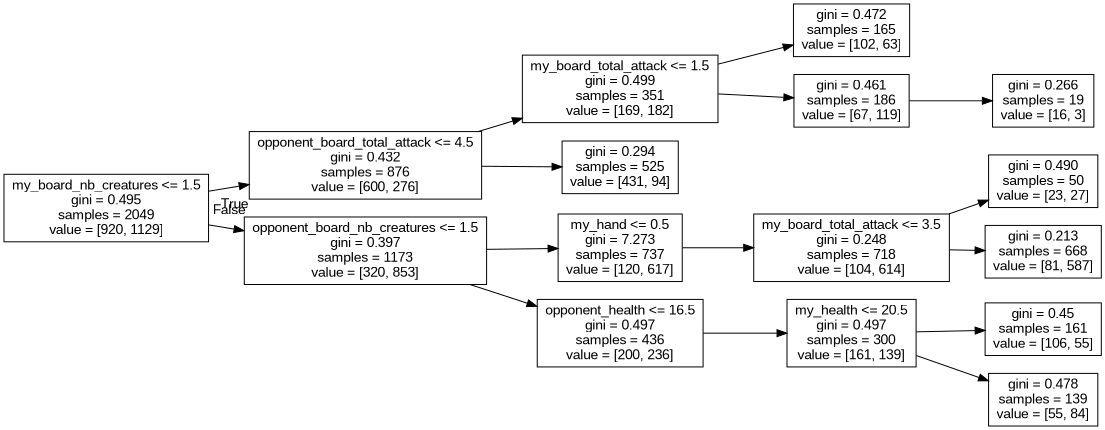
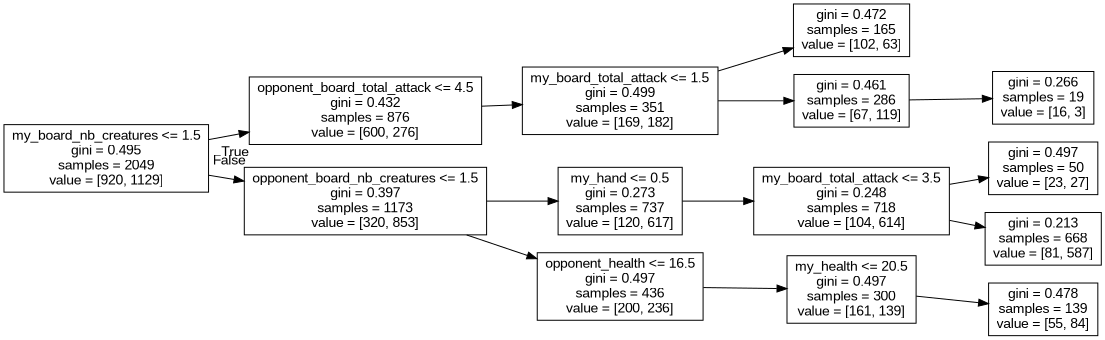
node "gini = 0.461 samples = 186 value = [67, 119]": label "gini = 0.461 samples = 186 value = [67, 119]" -> "gini = 0.461 samples = 286 value = [67, 119]"
node "gini = 0.294 samples = 525 value = [431, 94]": removed
node "gini = 0.490 samples = 50 value = [23, 27]": label "gini = 0.490 samples = 50 value = [23, 27]" -> "gini = 0.497 samples = 50 value = [23, 27]"
node "my_hand <= 0.5 gini = 7.273 samples = 737 value = [120, 617]": label "my_hand <= 0.5 gini = 7.273 samples = 737 value = [120, 617]" -> "my_hand <= 0.5 gini = 0.273 samples = 737 value = [120, 617]"
node "gini = 0.45 samples = 161 value = [106, 55]": removed
